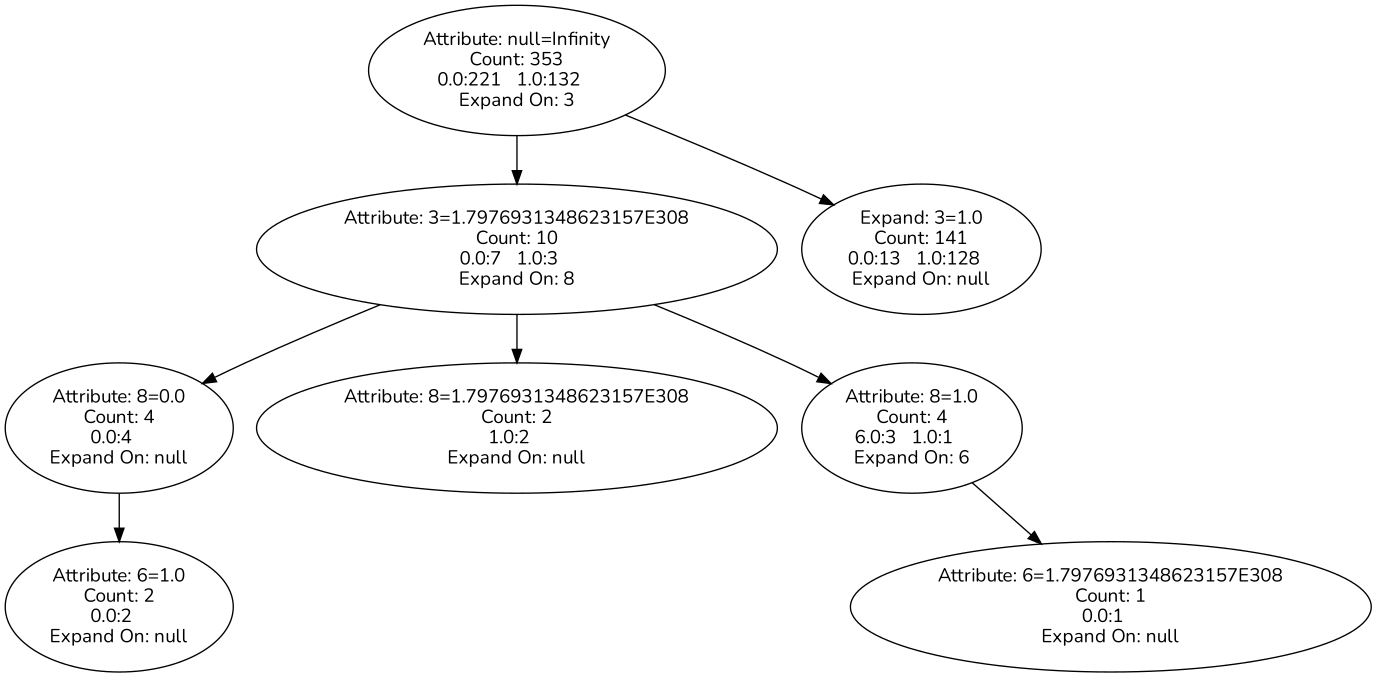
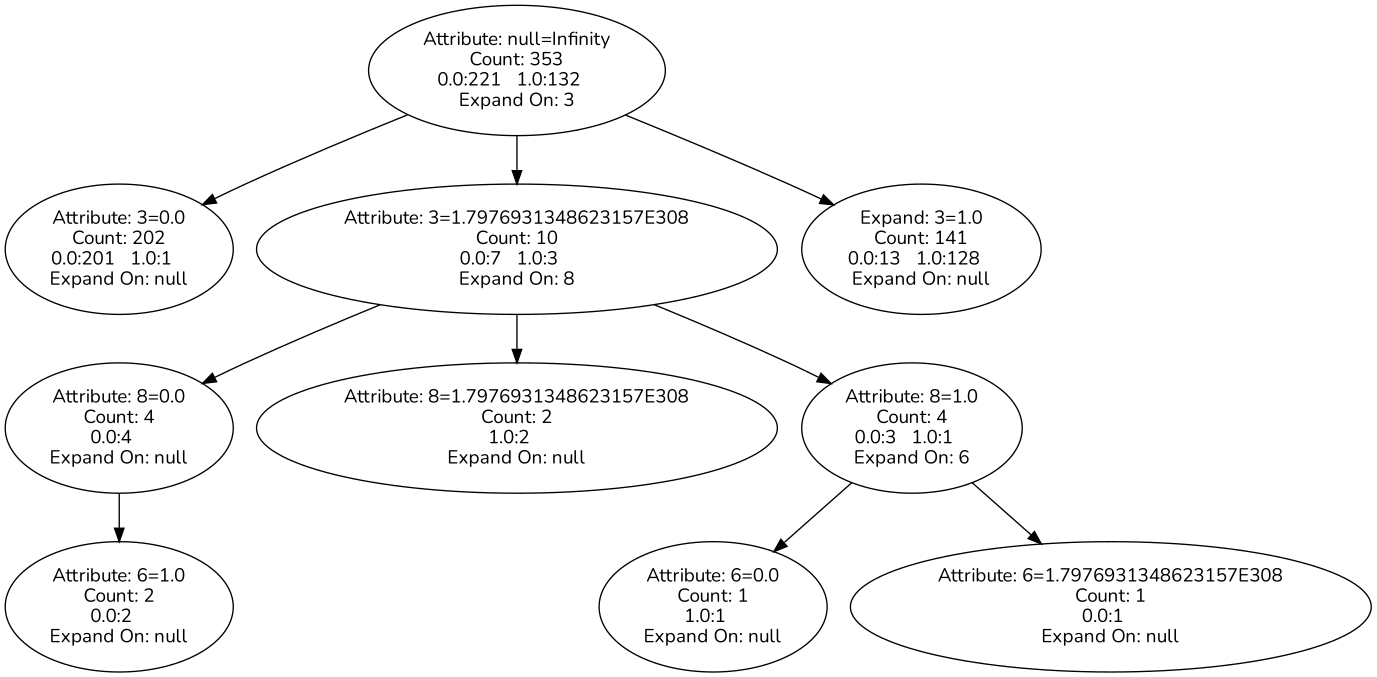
node "Attribute: 3=0.0 Count: 202 0.0:201   1.0:1 Expand On: null": added
node "Attribute: 8=1.0 Count: 4 6.0:3   1.0:1 Expand On: 6": label "Attribute: 8=1.0 Count: 4 6.0:3   1.0:1 Expand On: 6" -> "Attribute: 8=1.0 Count: 4 0.0:3   1.0:1 Expand On: 6"
node "Attribute: 6=0.0 Count: 1 1.0:1 Expand On: null": added
